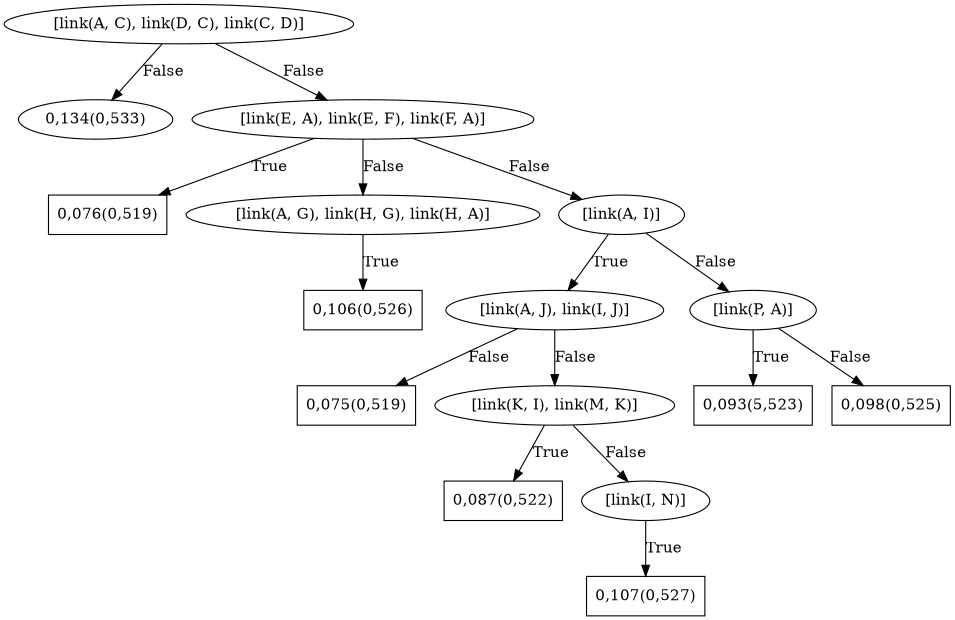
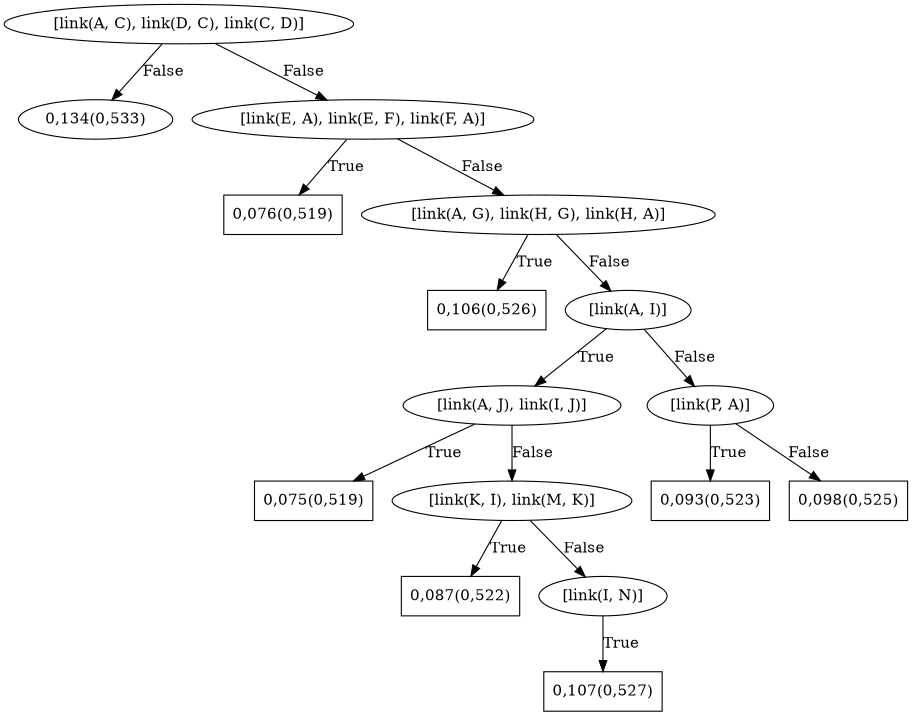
edge "[link(E, A), link(E, F), link(F, A)]" -> "[link(A, I)]": now "[link(A, G), link(H, G), link(H, A)]" -> "[link(A, I)]"
edge "[link(A, J), link(I, J)]" -> "0,075(0,519)": label "False" -> "True"
node "0,093(5,523)": label "0,093(5,523)" -> "0,093(0,523)"
